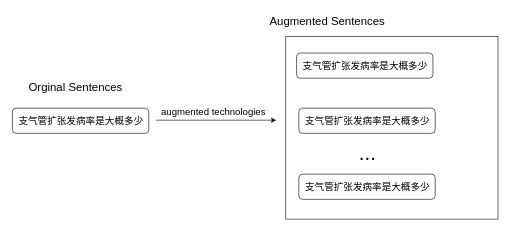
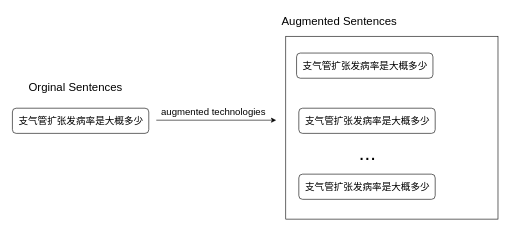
node "Augmented Sentences": moved (327, 21) -> (339, 21)
